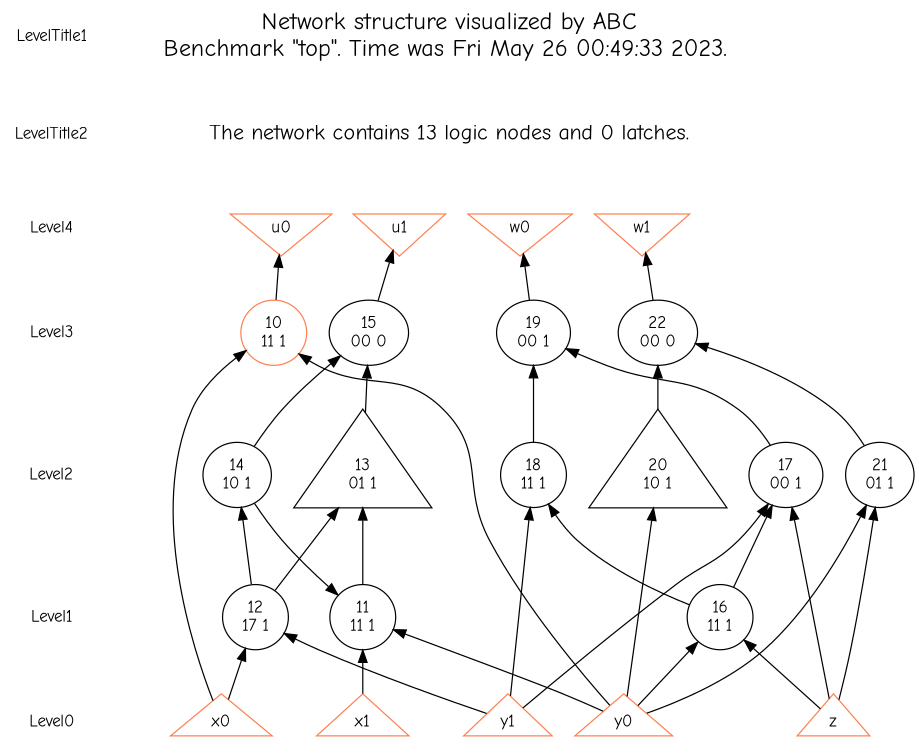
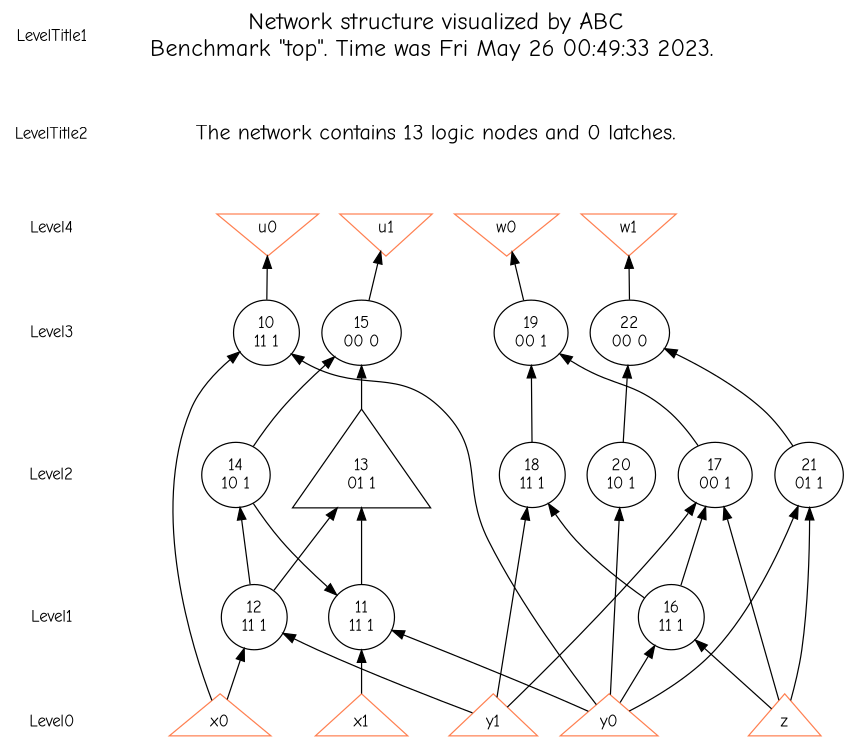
node "10 11 1": color coral -> black
node "20 10 1": shape triangle -> ellipse
node "12 17 1": label "12 17 1" -> "12 11 1"
